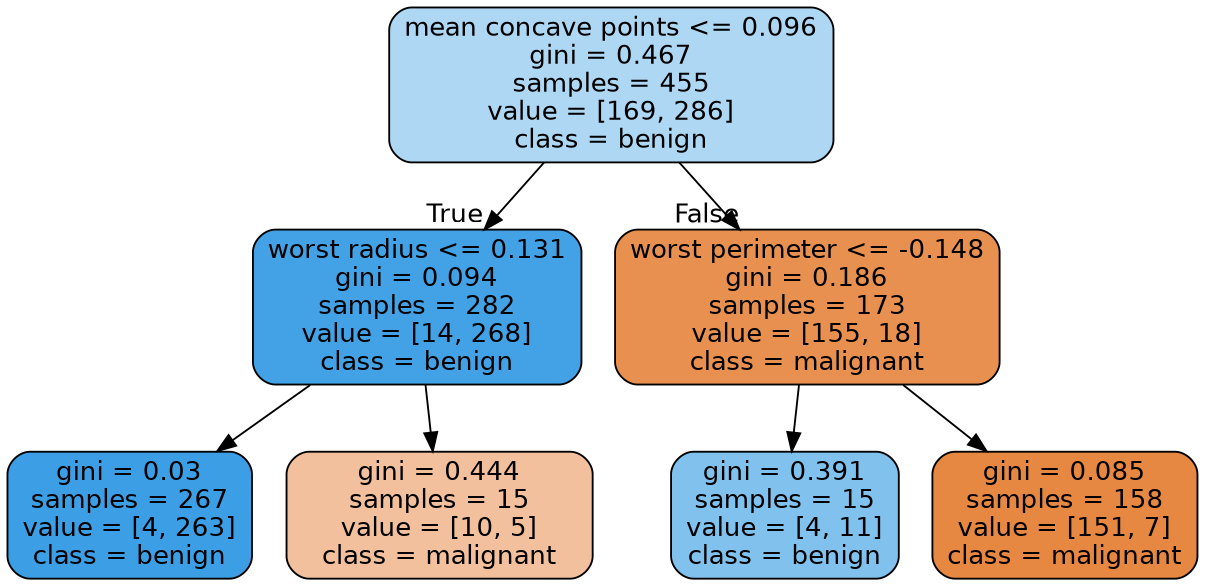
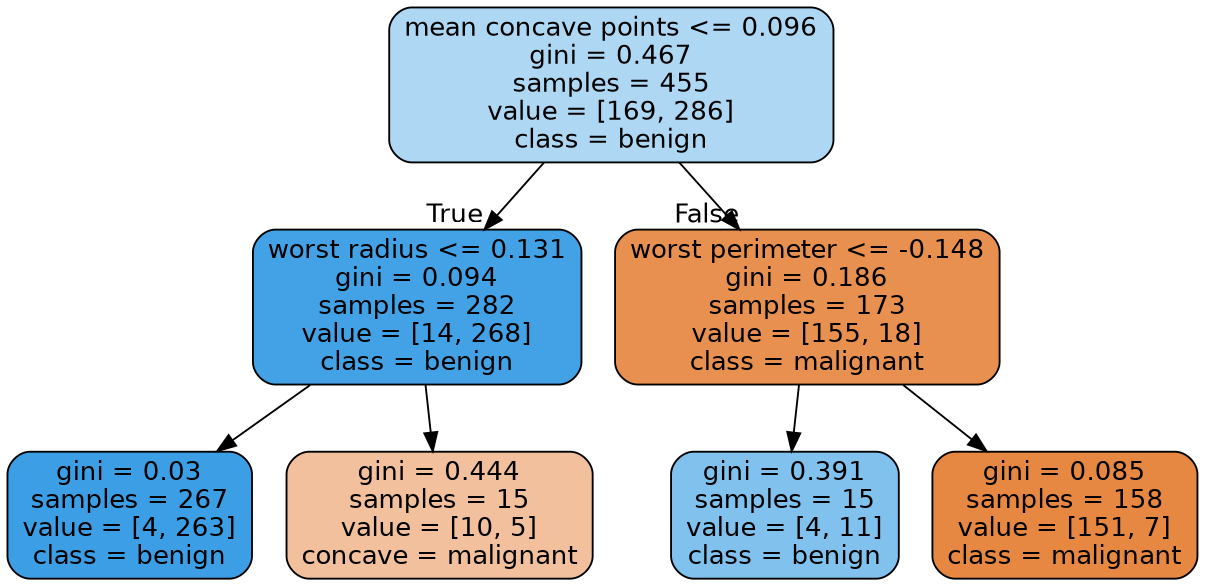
node "gini = 0.444 samples = 15 value = [10, 5] class = malignant": label "gini = 0.444 samples = 15 value = [10, 5] class = malignant" -> "gini = 0.444 samples = 15 value = [10, 5] concave = malignant"
